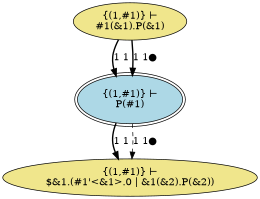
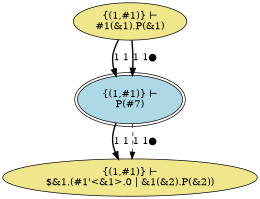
node "{(1,#1)} ⊢ P(#1)": label "{(1,#1)} ⊢ P(#1)" -> "{(1,#1)} ⊢ P(#7)"
